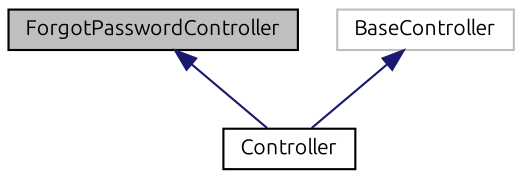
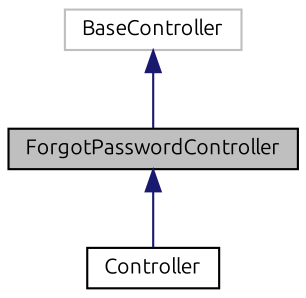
edge "Controller" -> "BaseController": now "ForgotPasswordController" -> "BaseController"
